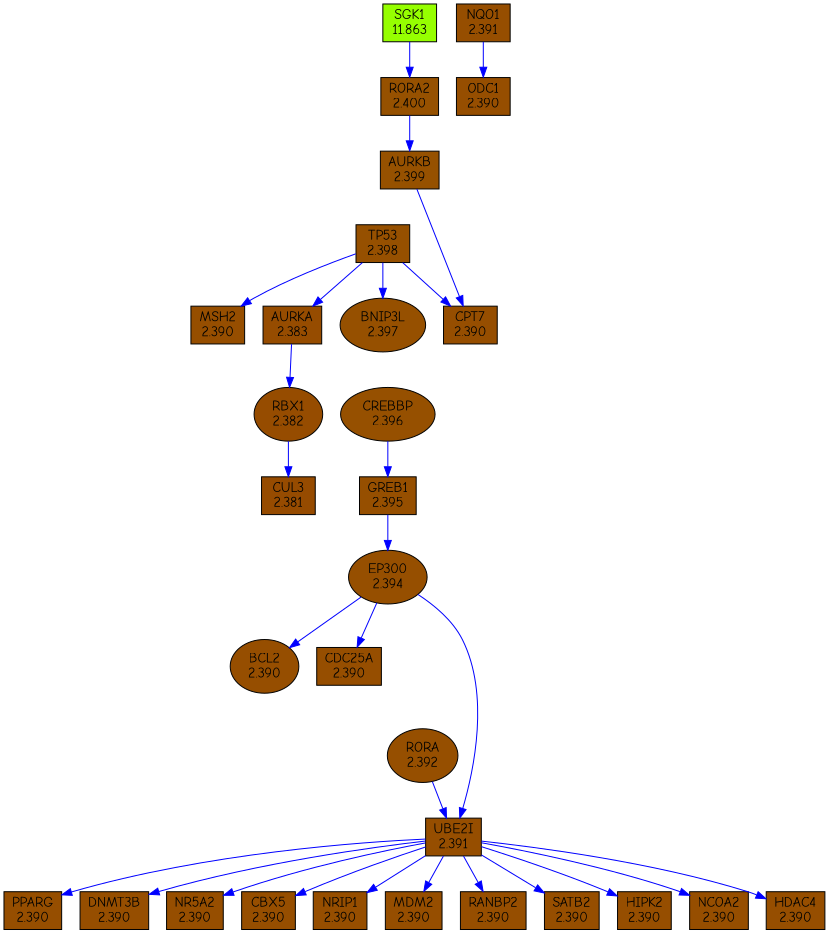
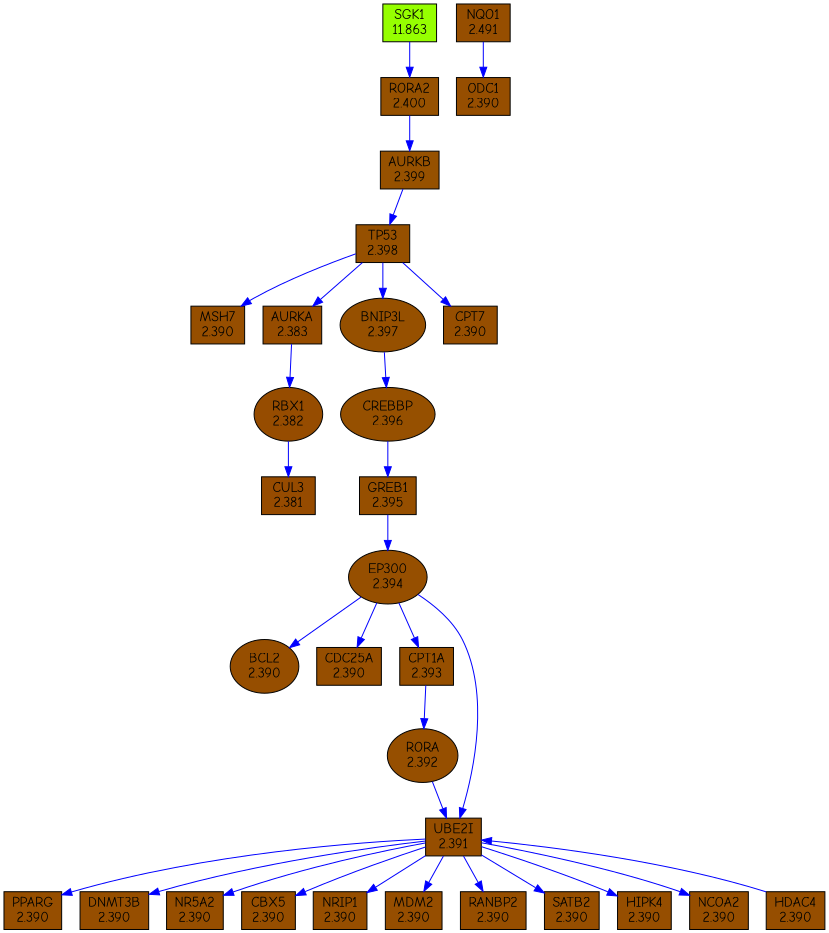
node "NQO1 2.391": label "NQO1 2.391" -> "NQO1 2.491"
edge "AURKB 2.399" -> "CPT7 2.390": now "AURKB 2.399" -> "TP53 2.398"
node "MSH2 2.390": label "MSH2 2.390" -> "MSH7 2.390"
edge "BNIP3L 2.397" -> "CREBBP 2.396": added
node "CPT1A 2.393": added
edge "UBE2I 2.391" -> "HDAC4 2.390": reversed
node "HIPK2 2.390": label "HIPK2 2.390" -> "HIPK4 2.390"
